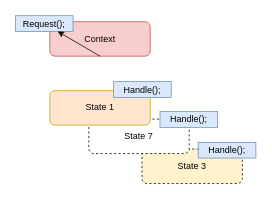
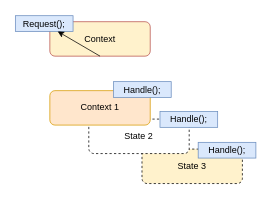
node "Context": fillcolor #f8cecc -> #fff2cc
node "State 1": label "State 1" -> "Context 1"
node "State 7": label "State 7" -> "State 2"
